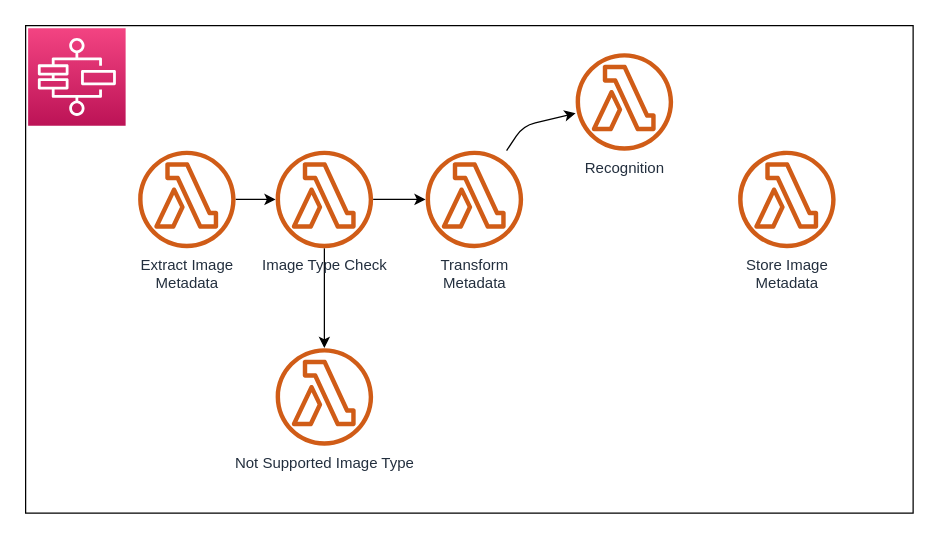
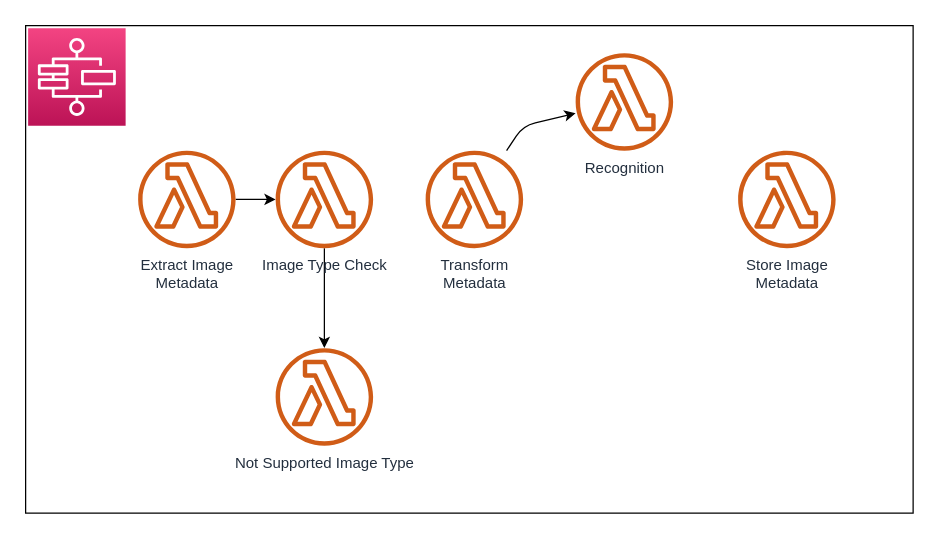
edge "Image Type Check" -> "Transform Metadata": removed
